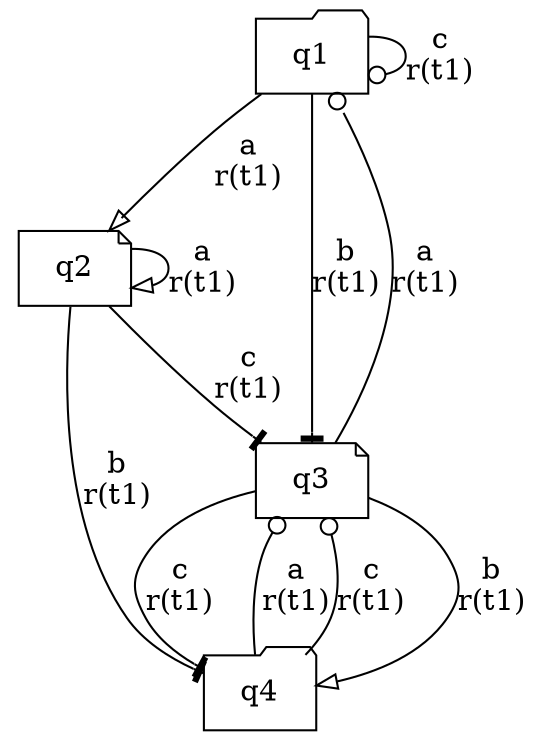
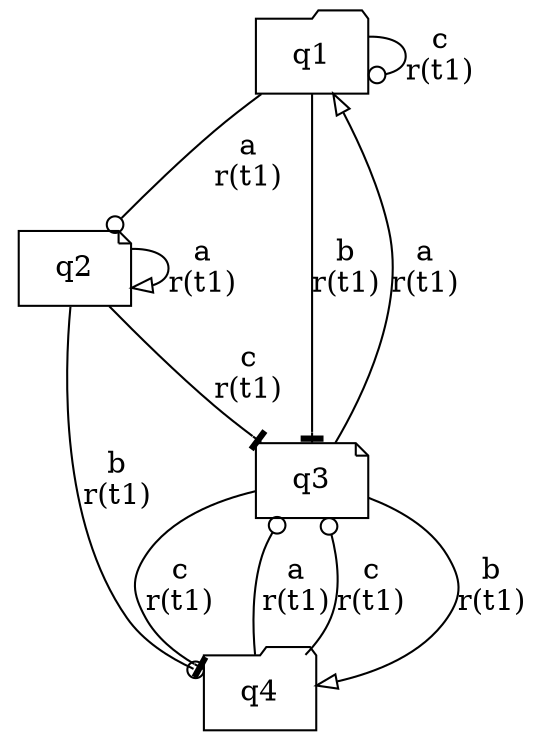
edge "q1" -> "q2": arrowhead onormal -> odot
edge "q3" -> "q1": arrowhead odot -> onormal
edge "q2" -> "q4": arrowhead tee -> odot
